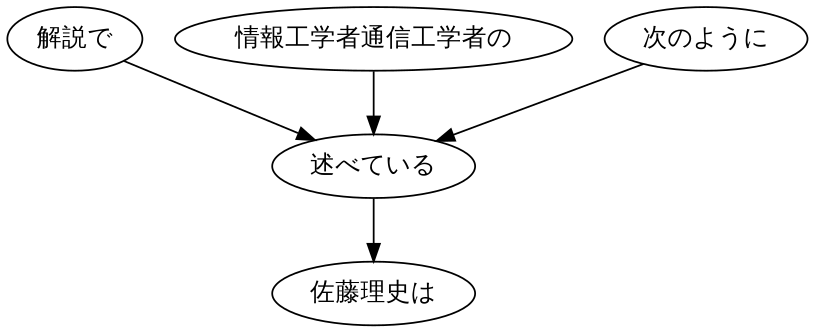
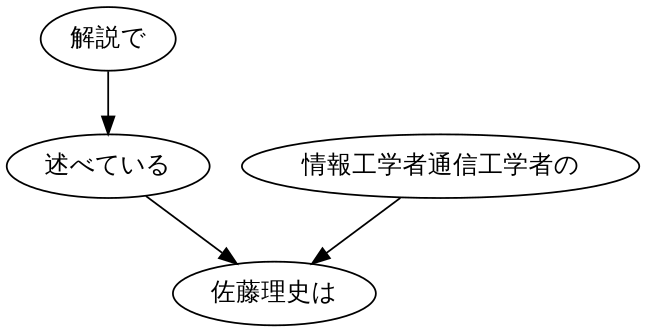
node "次のように": removed
edge "情報工学者通信工学者の" -> "述べている": now "情報工学者通信工学者の" -> "佐藤理史は"
